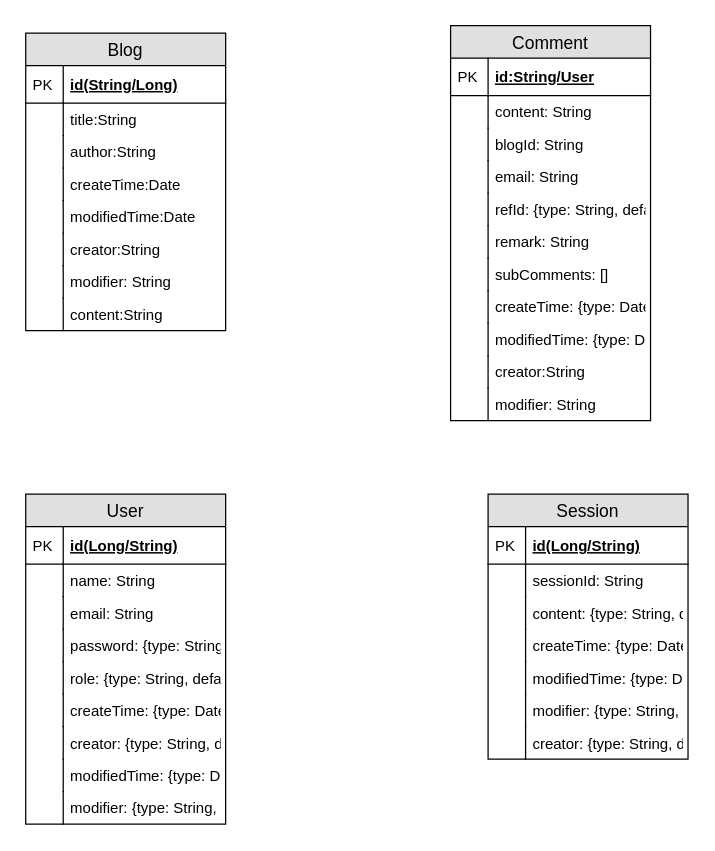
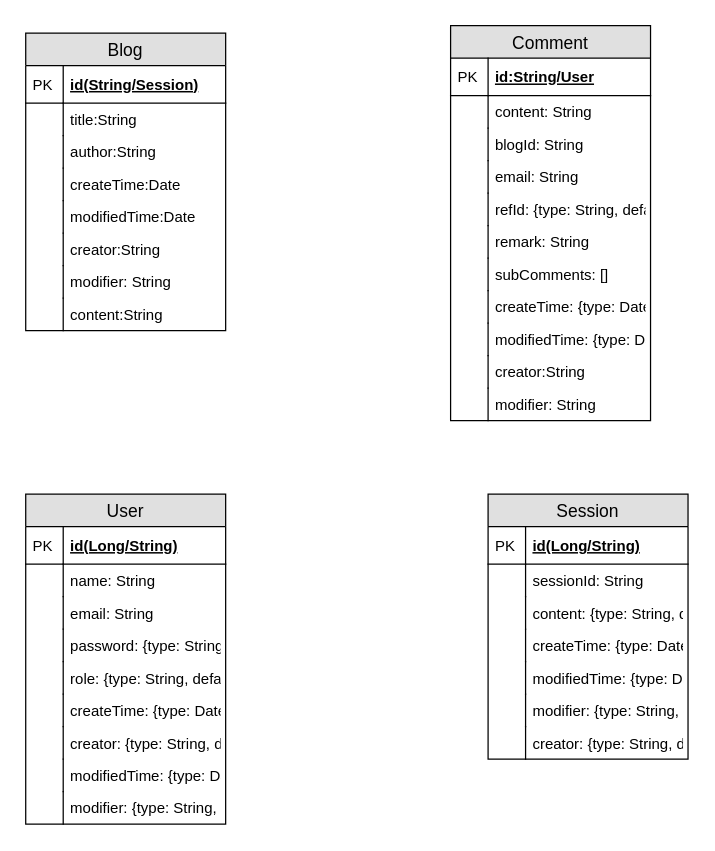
node "id(String/Long)": label "id(String/Long)" -> "id(String/Session)"
